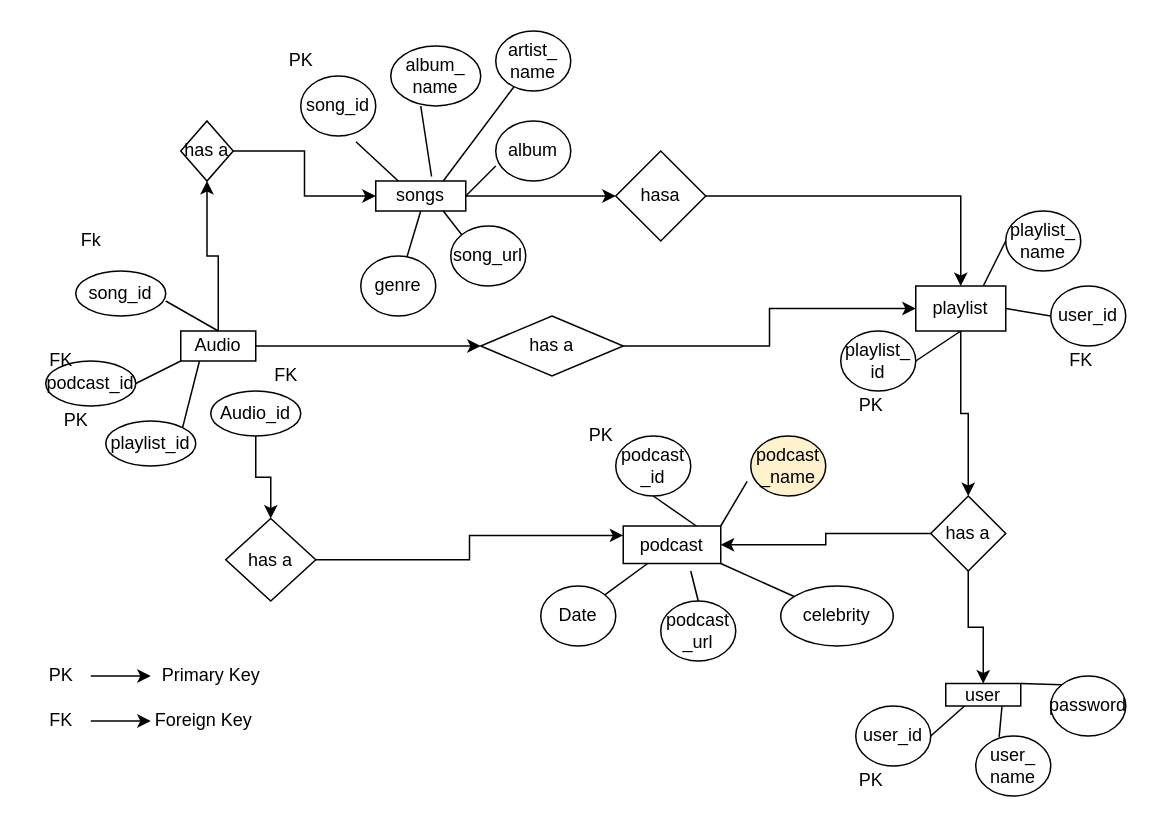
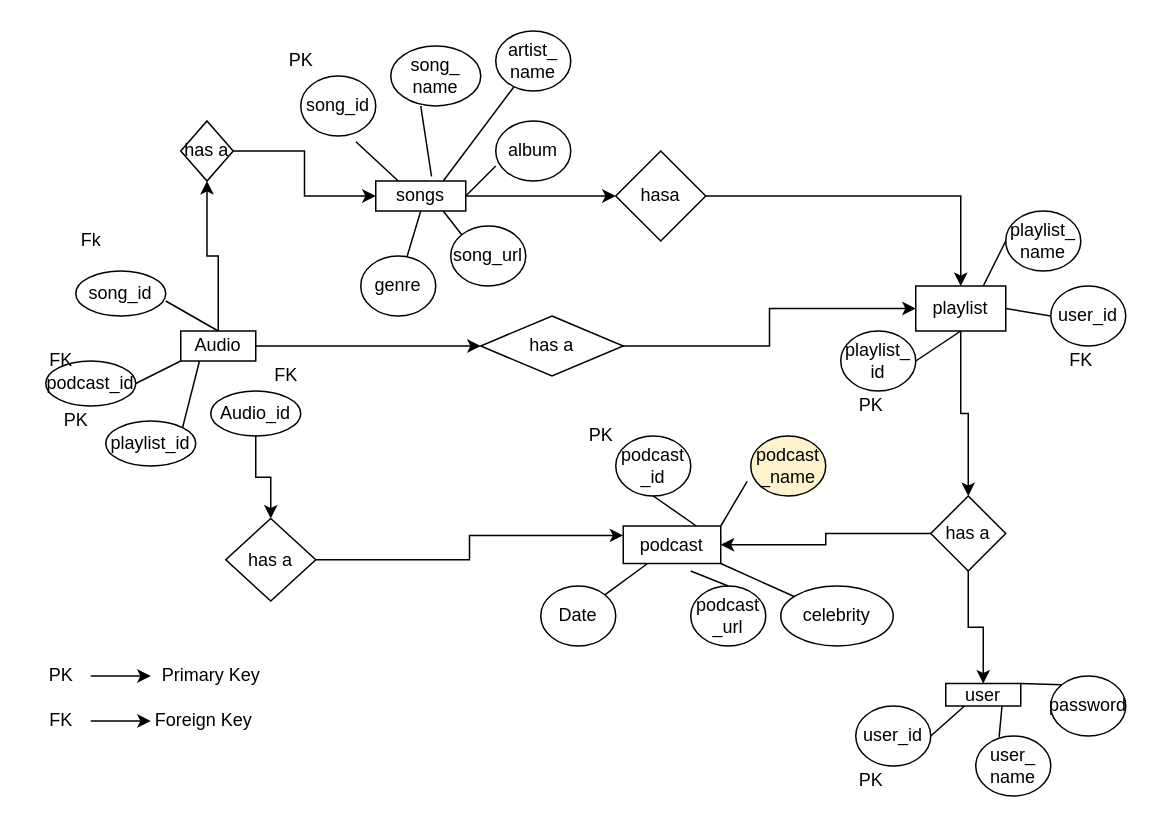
node "album_ name": label "album_ name" -> "song_ name"
node "podcast _url": moved (698, 631) -> (728, 616)
